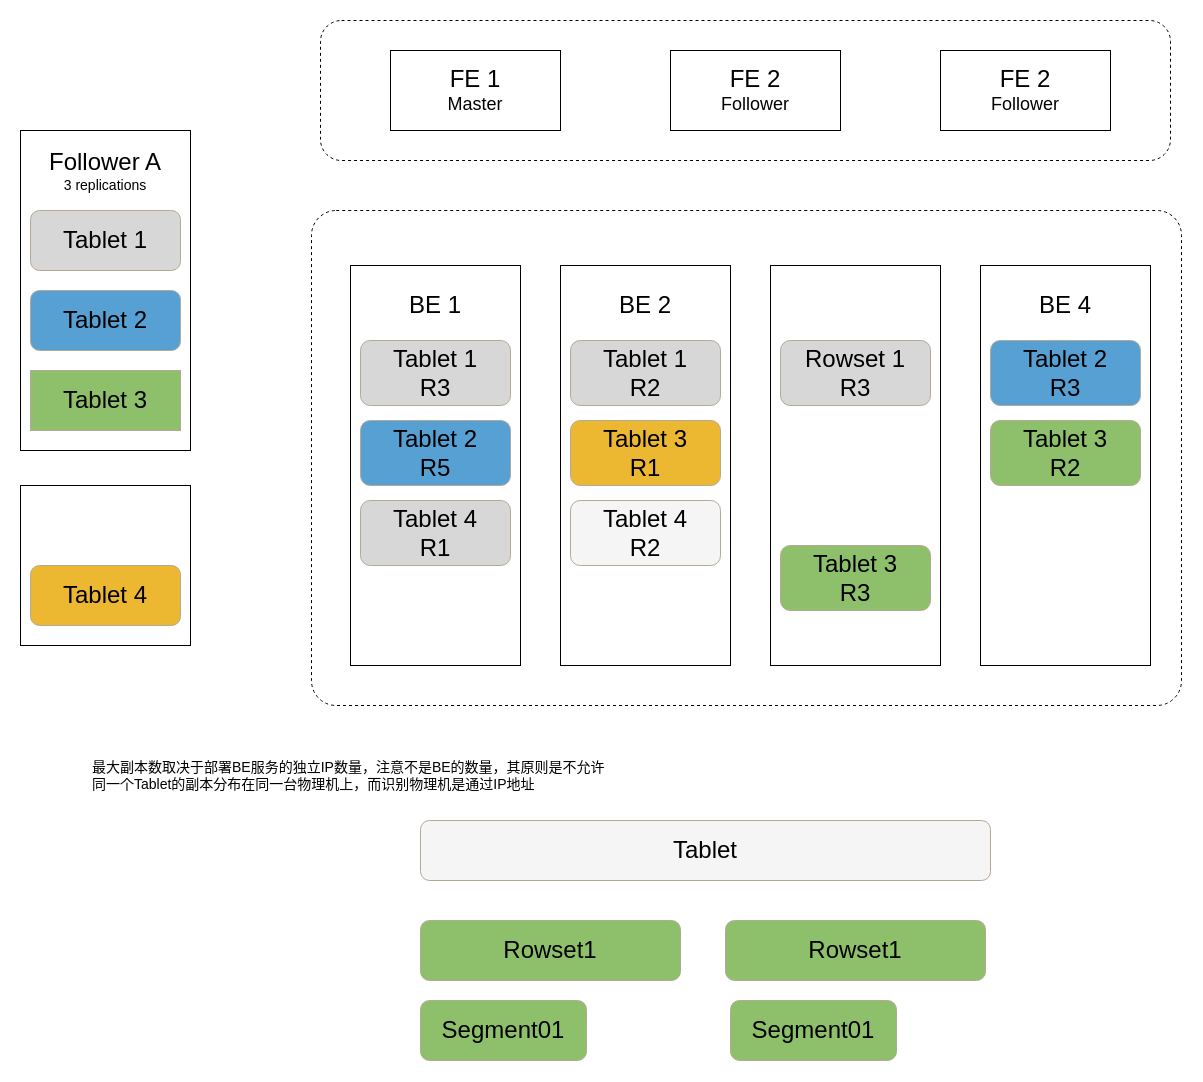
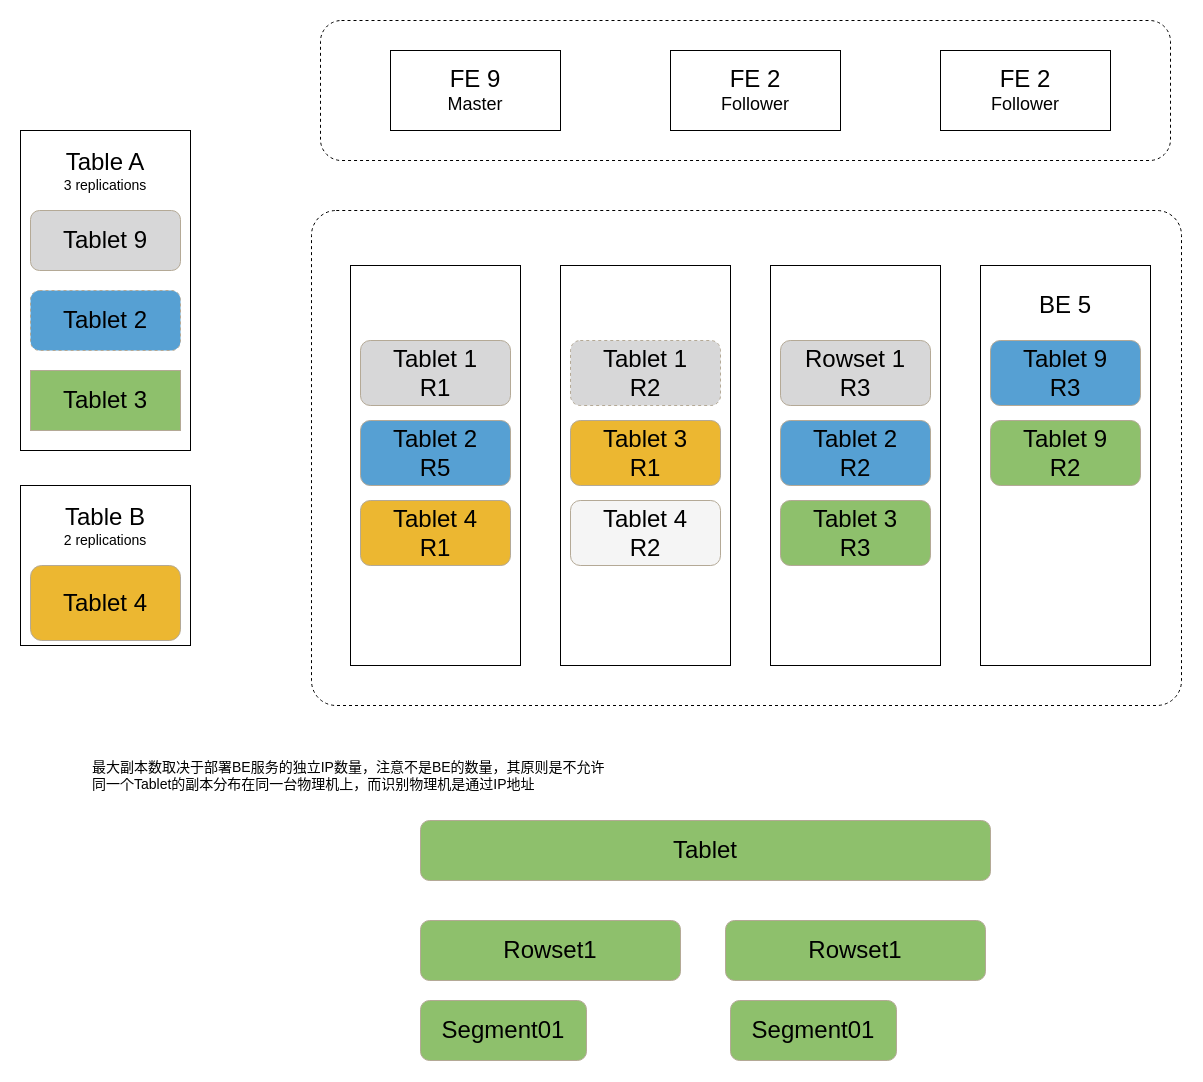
node "FE 1 Master": label "FE 1 Master" -> "FE 9 Master"
node "Follower A 3 replications": label "Follower A 3 replications" -> "Table A 3 replications"
node "Tablet 1": label "Tablet 1" -> "Tablet 9"
node "BE 1": removed
node "BE 2": removed
node "BE 4": label "BE 4" -> "BE 5"
node "Tablet 2": style solid -> dashed
node "Tablet 1 R2": style solid -> dashed
node "Tablet 1 R3": label "Tablet 1 R3" -> "Tablet 1 R1"
node "Tablet 2 R3": label "Tablet 2 R3" -> "Tablet 9 R3"
node "Tablet 2 R2": added
node "Tablet 3 R2": label "Tablet 3 R2" -> "Tablet 9 R2"
node "Table B 2 replications": added
node "Tablet 4 R1": fillcolor #d7d7d8 -> #ecb731
node "Tablet 3 R3": moved (856, 578) -> (856, 533)
node "Tablet 4": size 150x60 -> 150x75
node "Tablet": fillcolor #f5f5f5 -> #8ec06c
